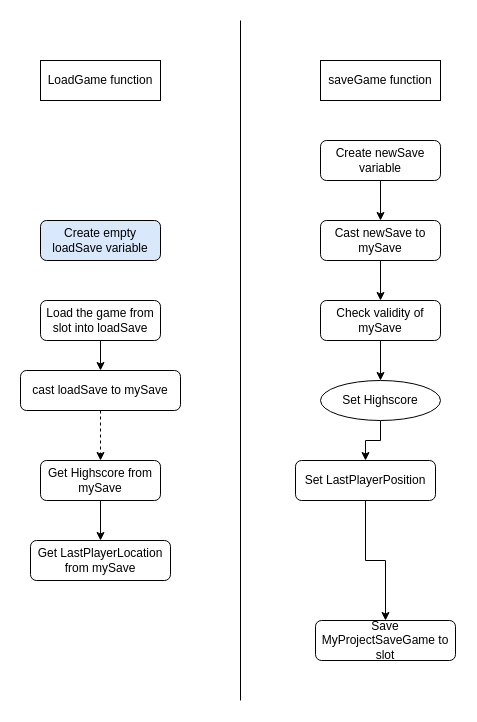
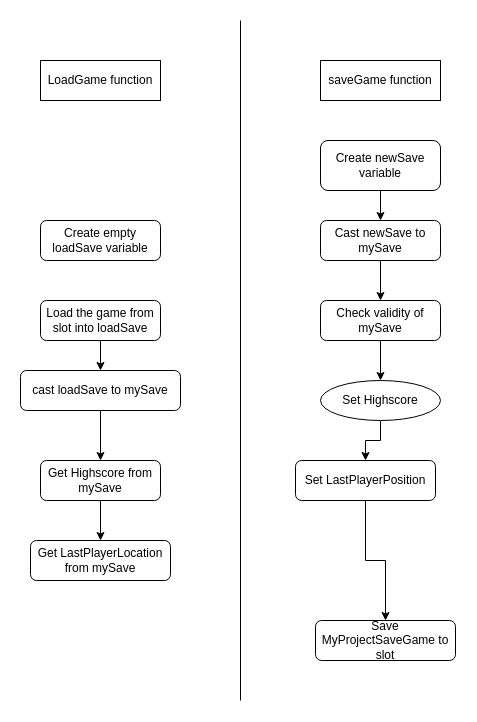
node "Create newSave variable": size 120x40 -> 120x50
node "Create empty loadSave variable": fillcolor #dae8fc -> #ffffff
edge "cast loadSave to mySave" -> "Get Highscore from mySave": style dashed -> solid
